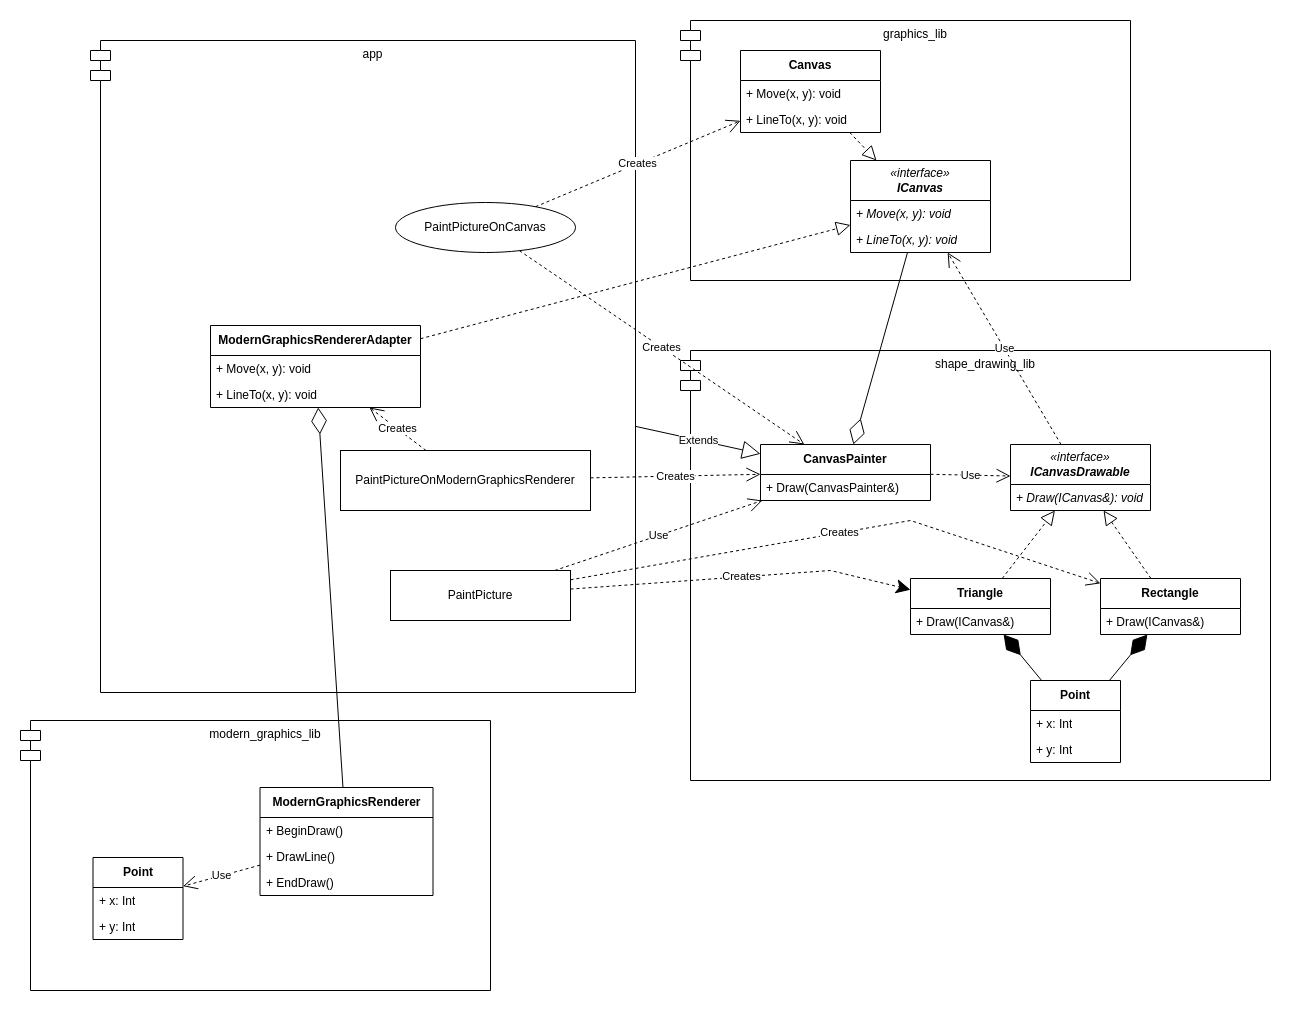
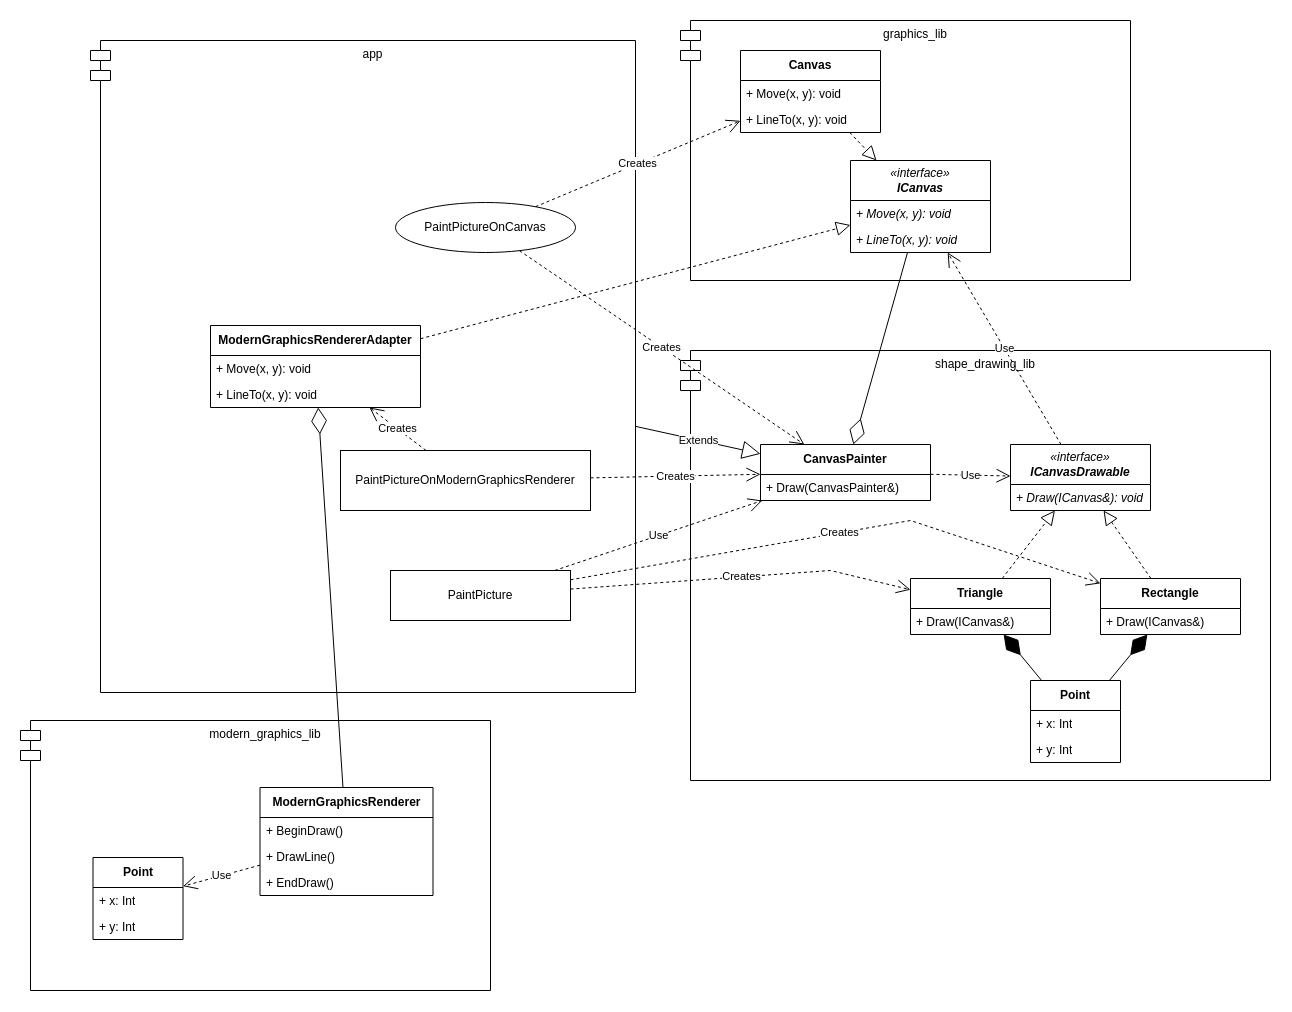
edge "PaintPicture" -> "Triangle": arrowhead classic -> open
